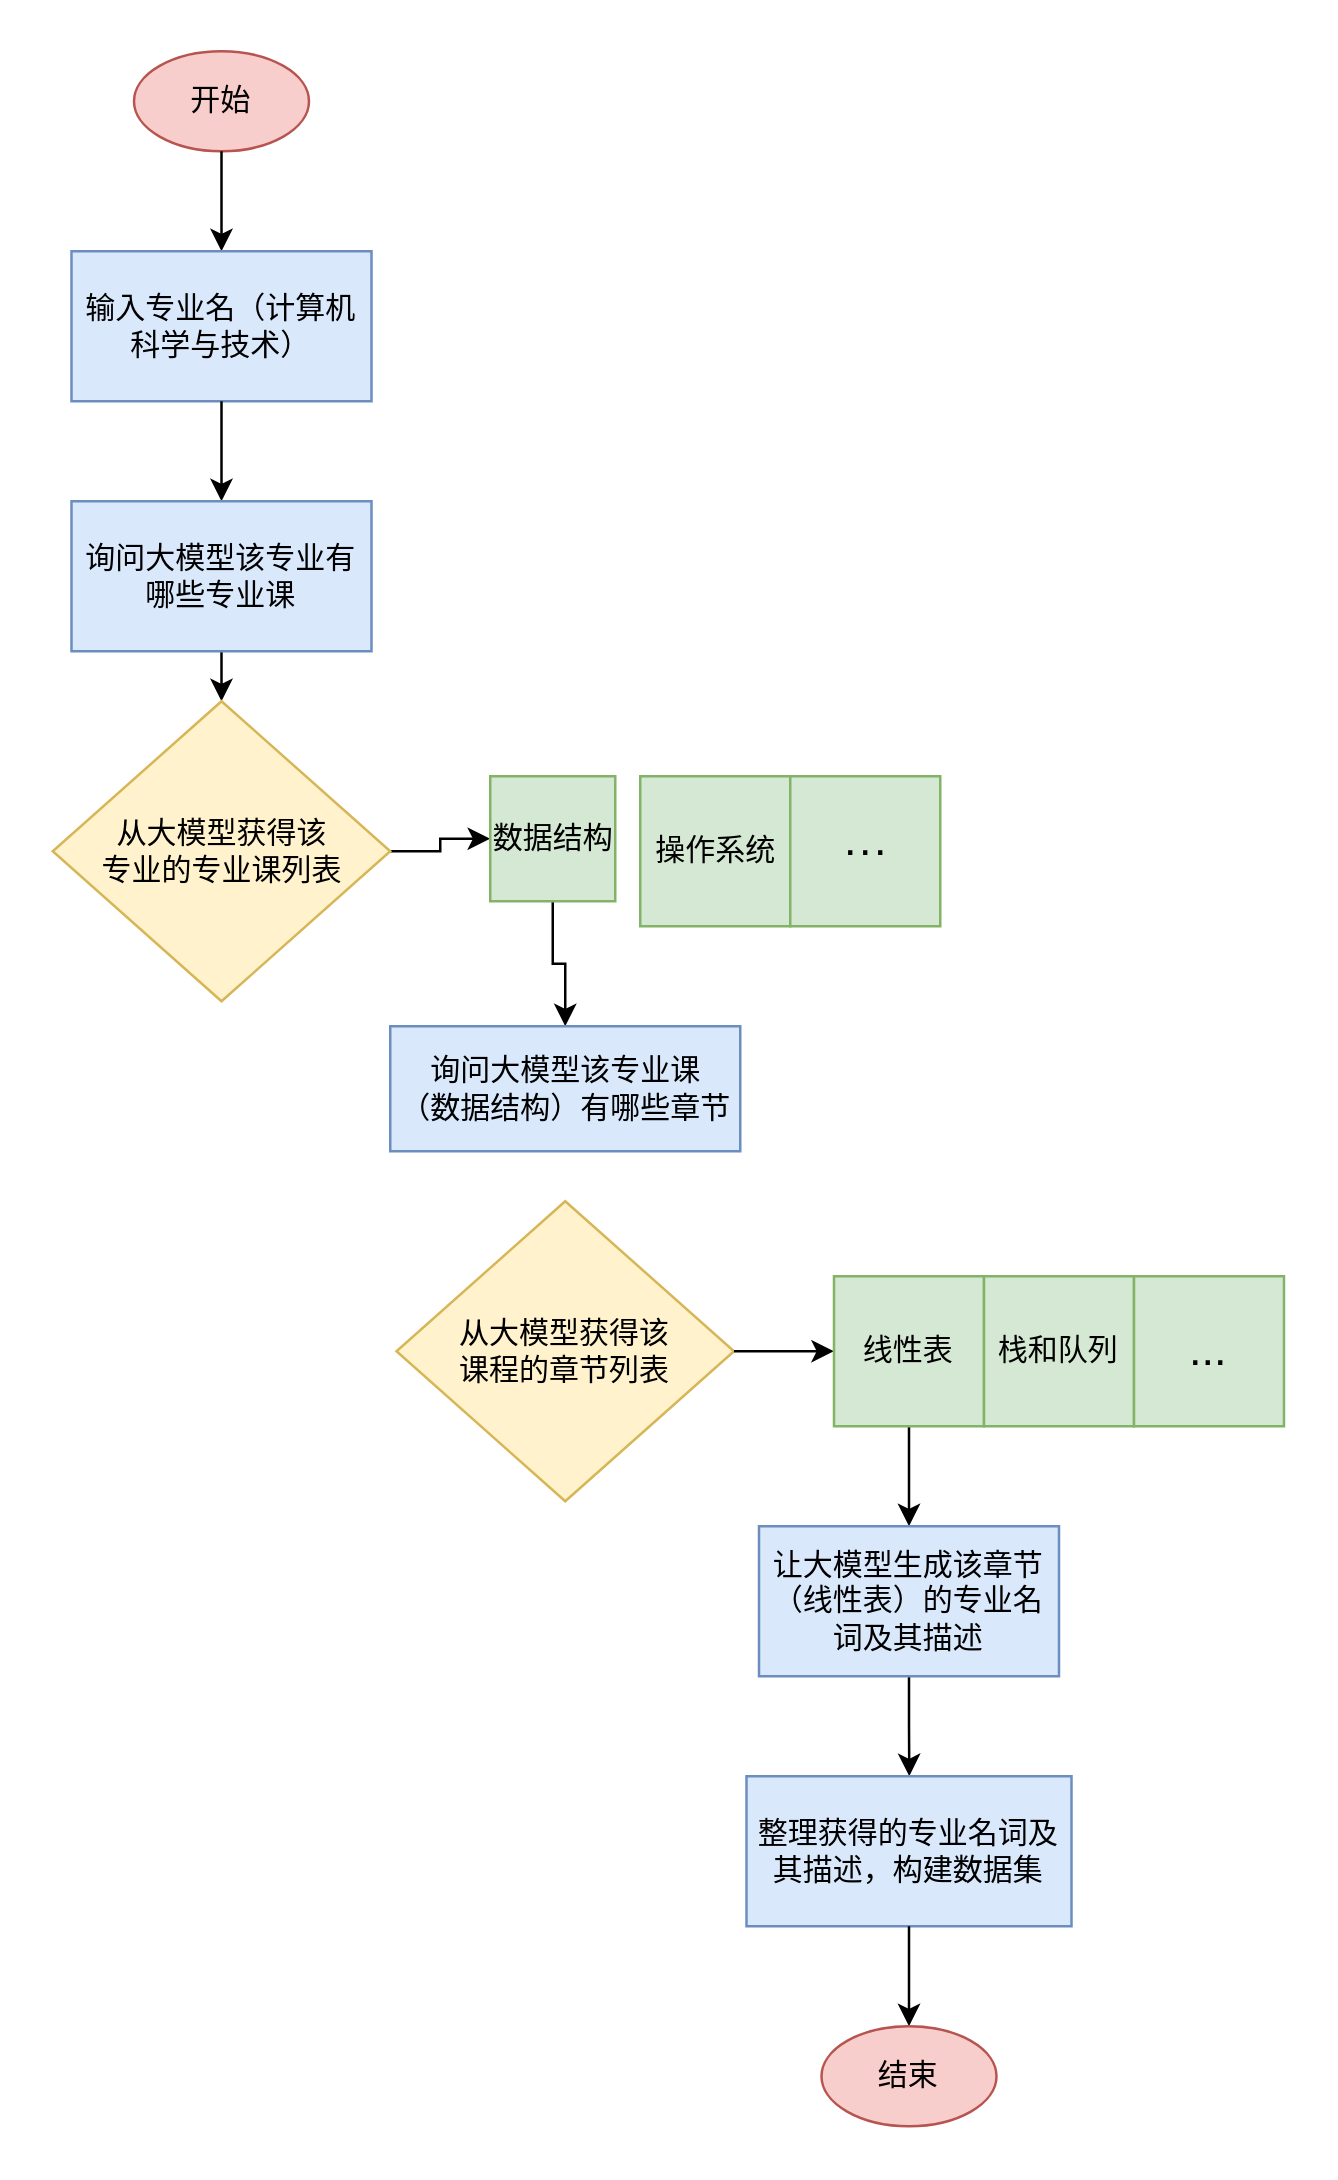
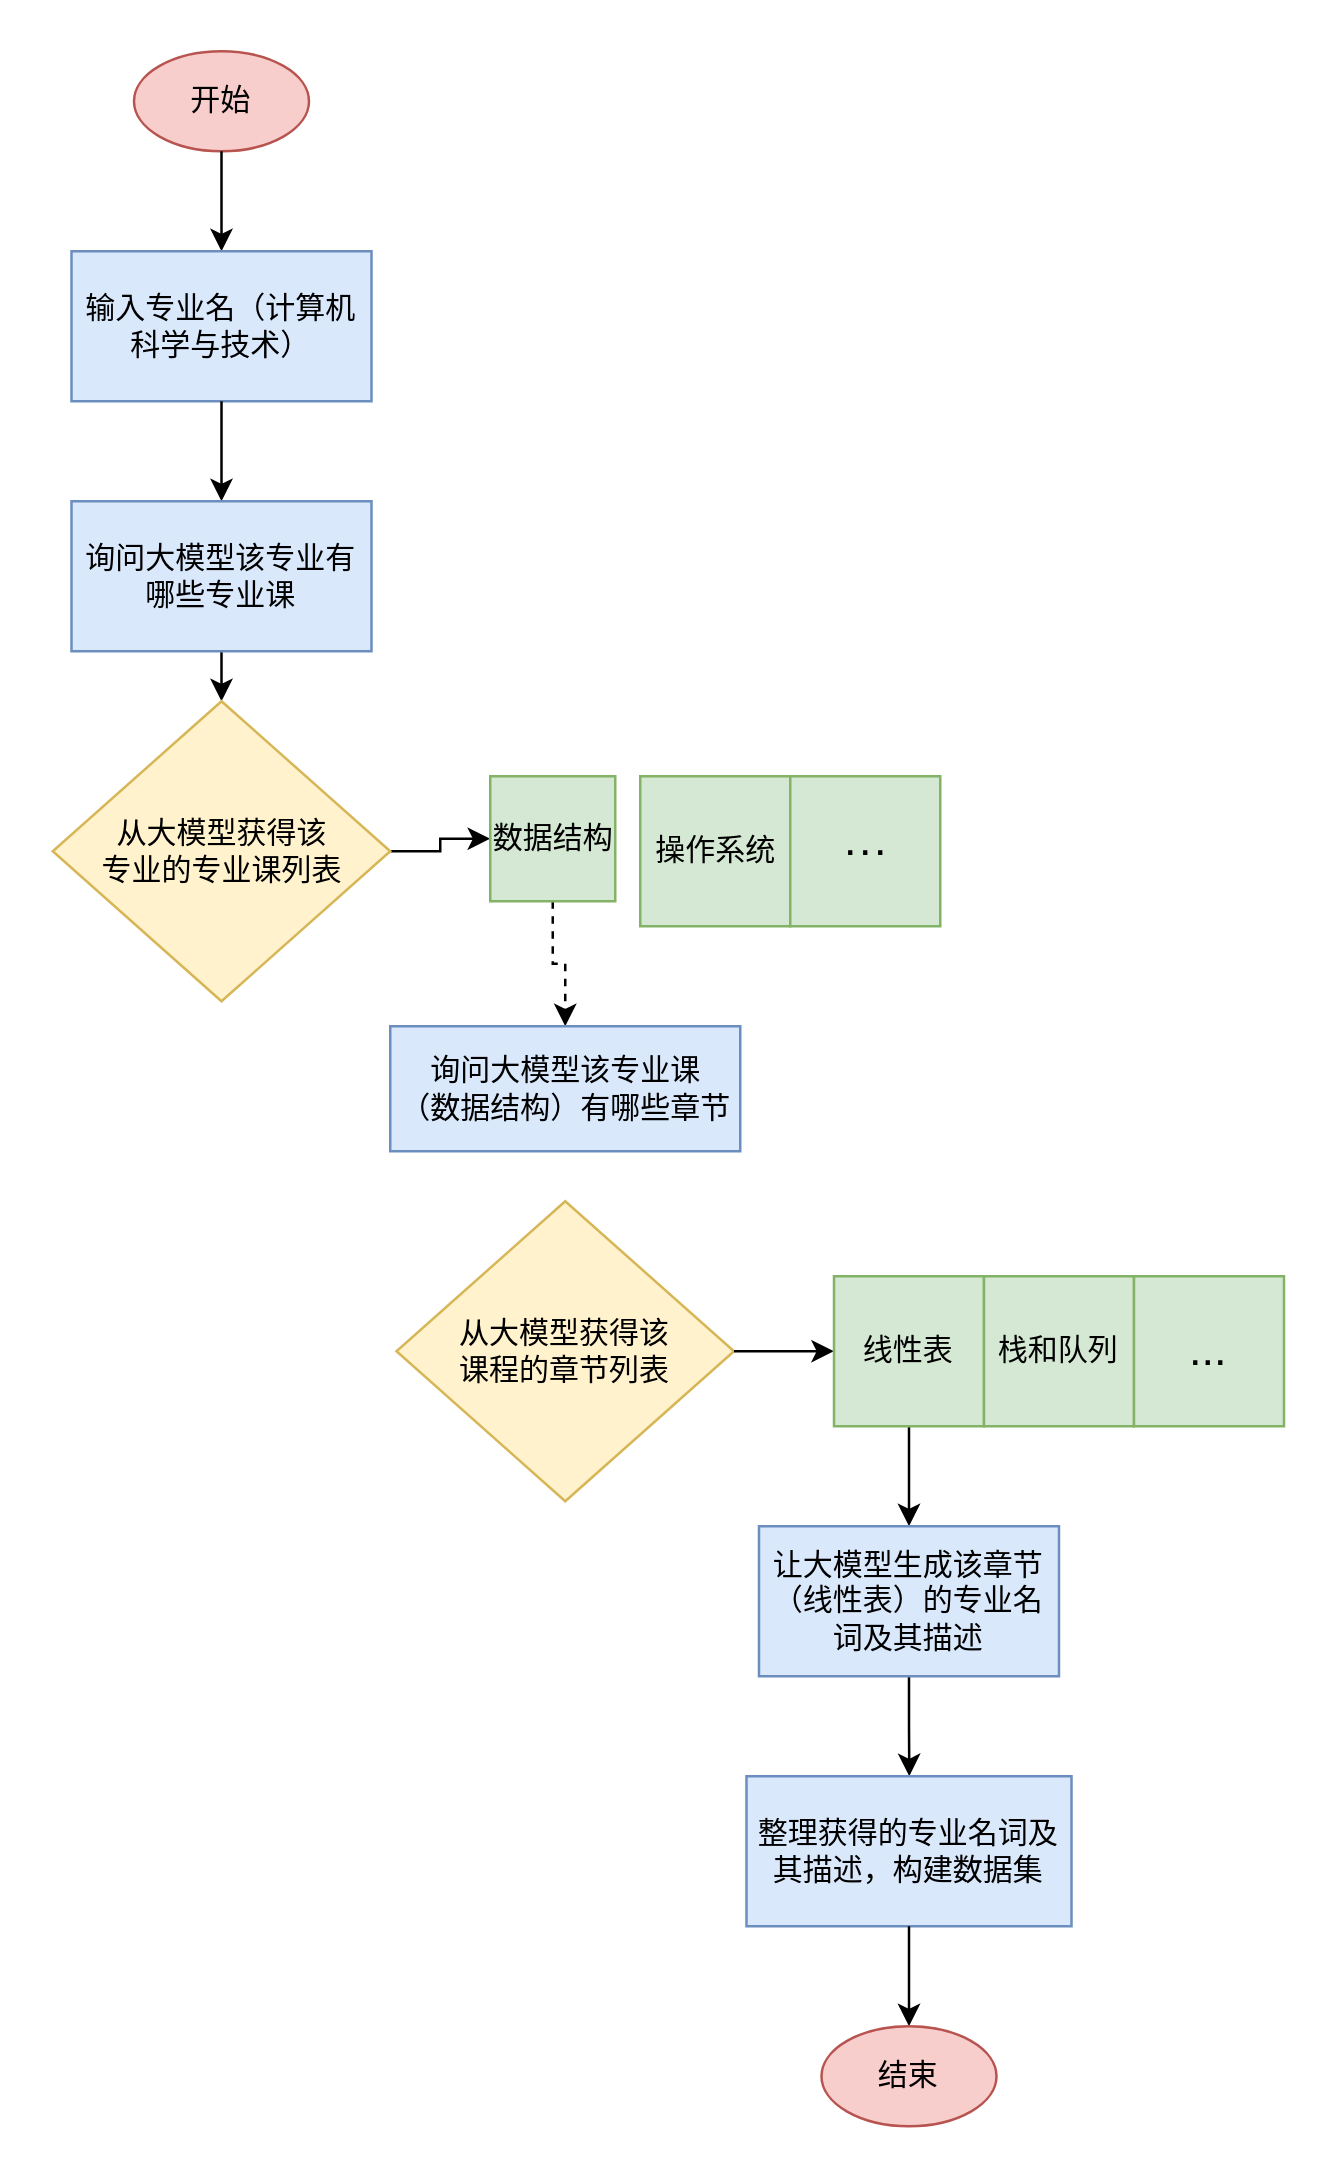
edge "数据结构" -> "询问大模型该专业课 （数据结构）有哪些章节": style solid -> dashed
